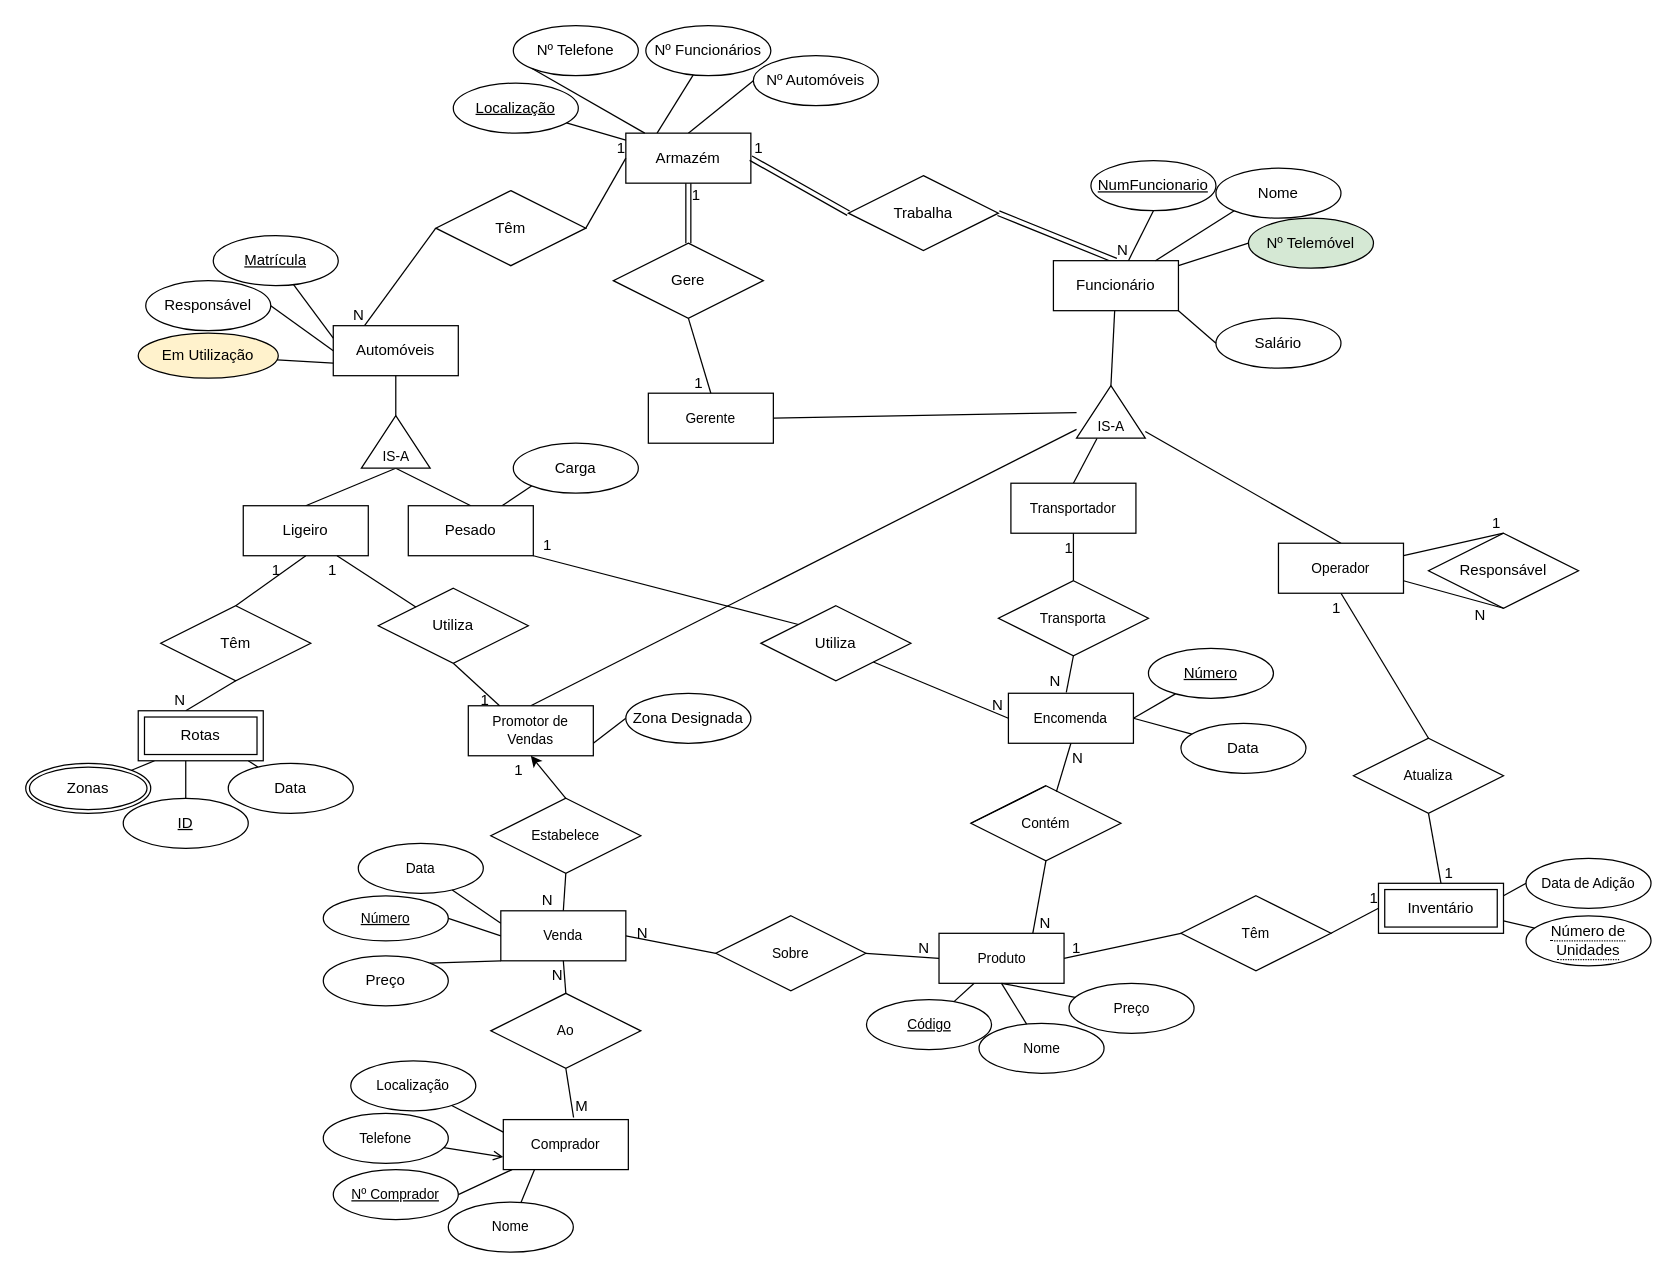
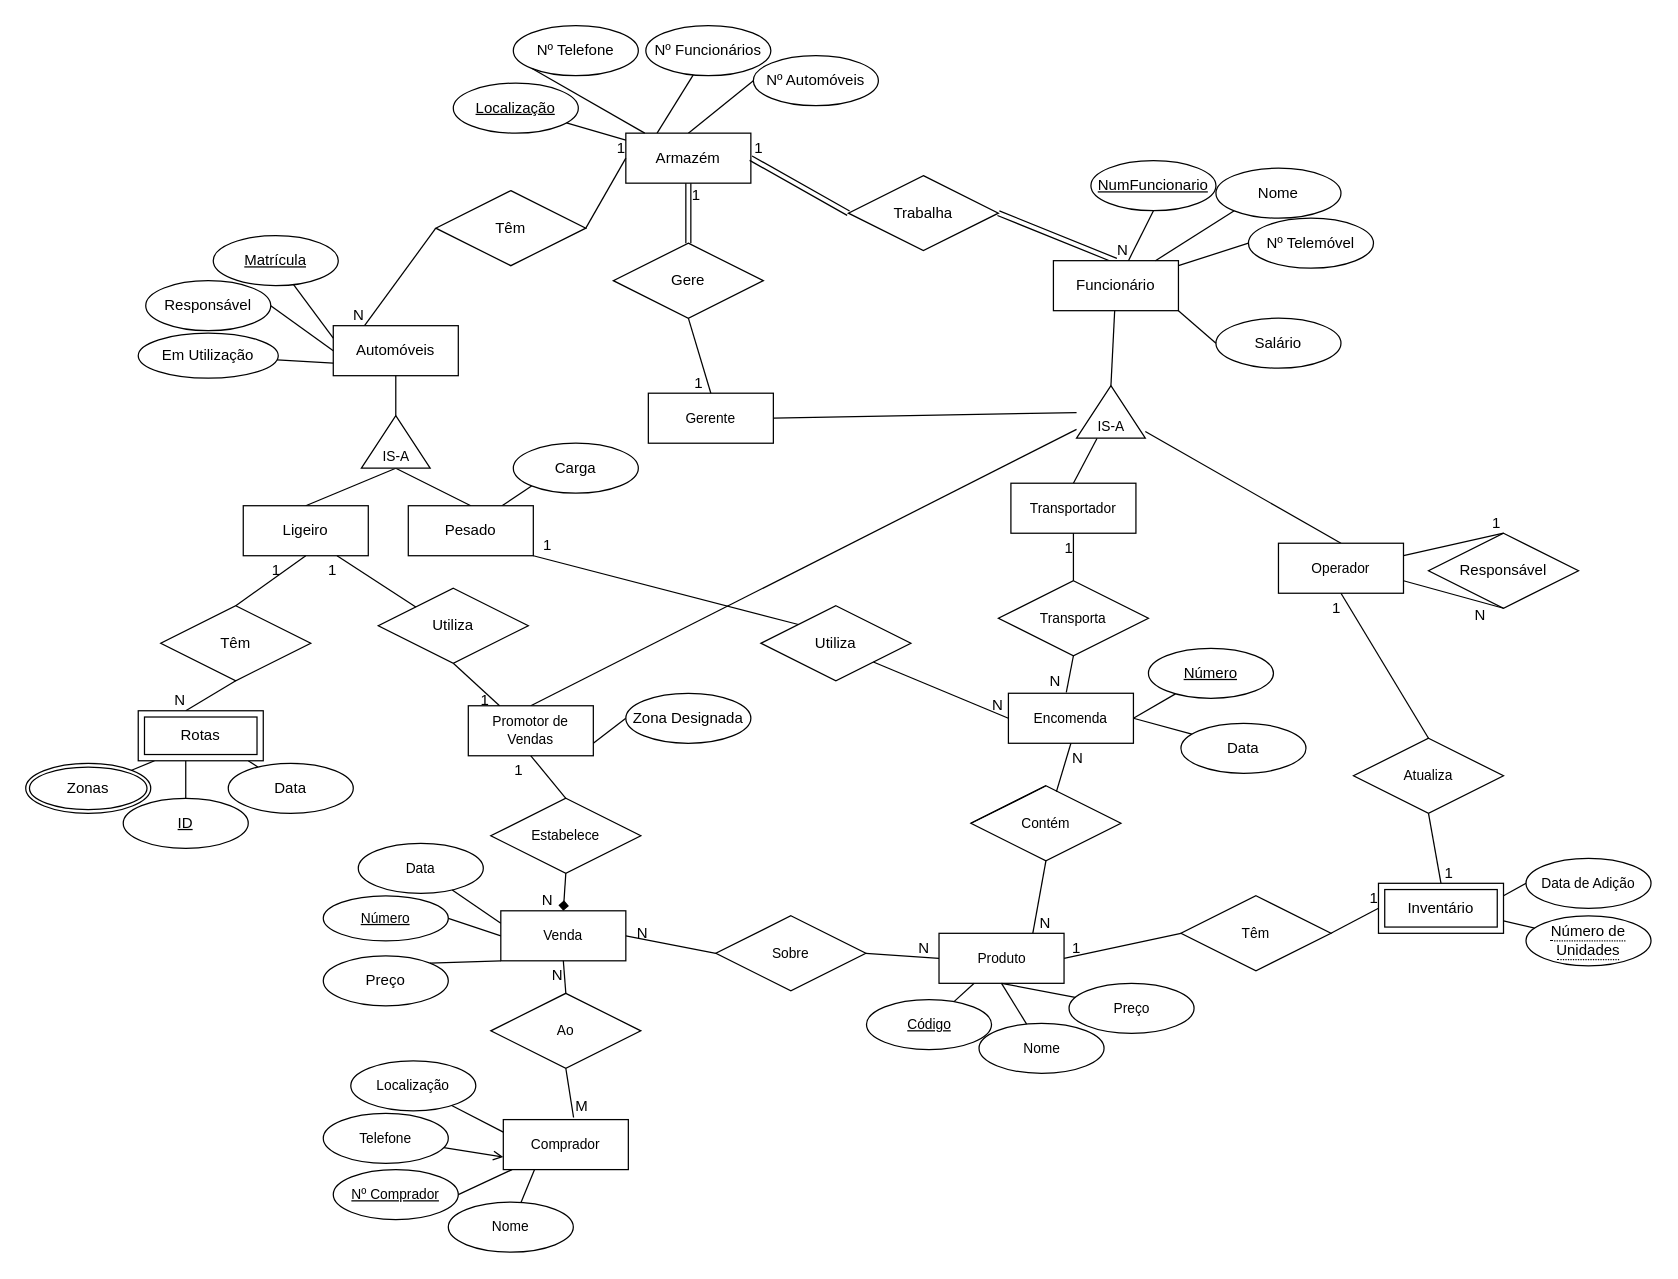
node "Nº Telemóvel": fillcolor #d5e8d4 -> #ffffff
node "Em Utilização": fillcolor #fff2cc -> #ffffff
edge "Estabelece" -> "Promotor de Vendas": arrowhead classic -> none
edge "Estabelece" -- "Venda": arrowhead none -> diamond
